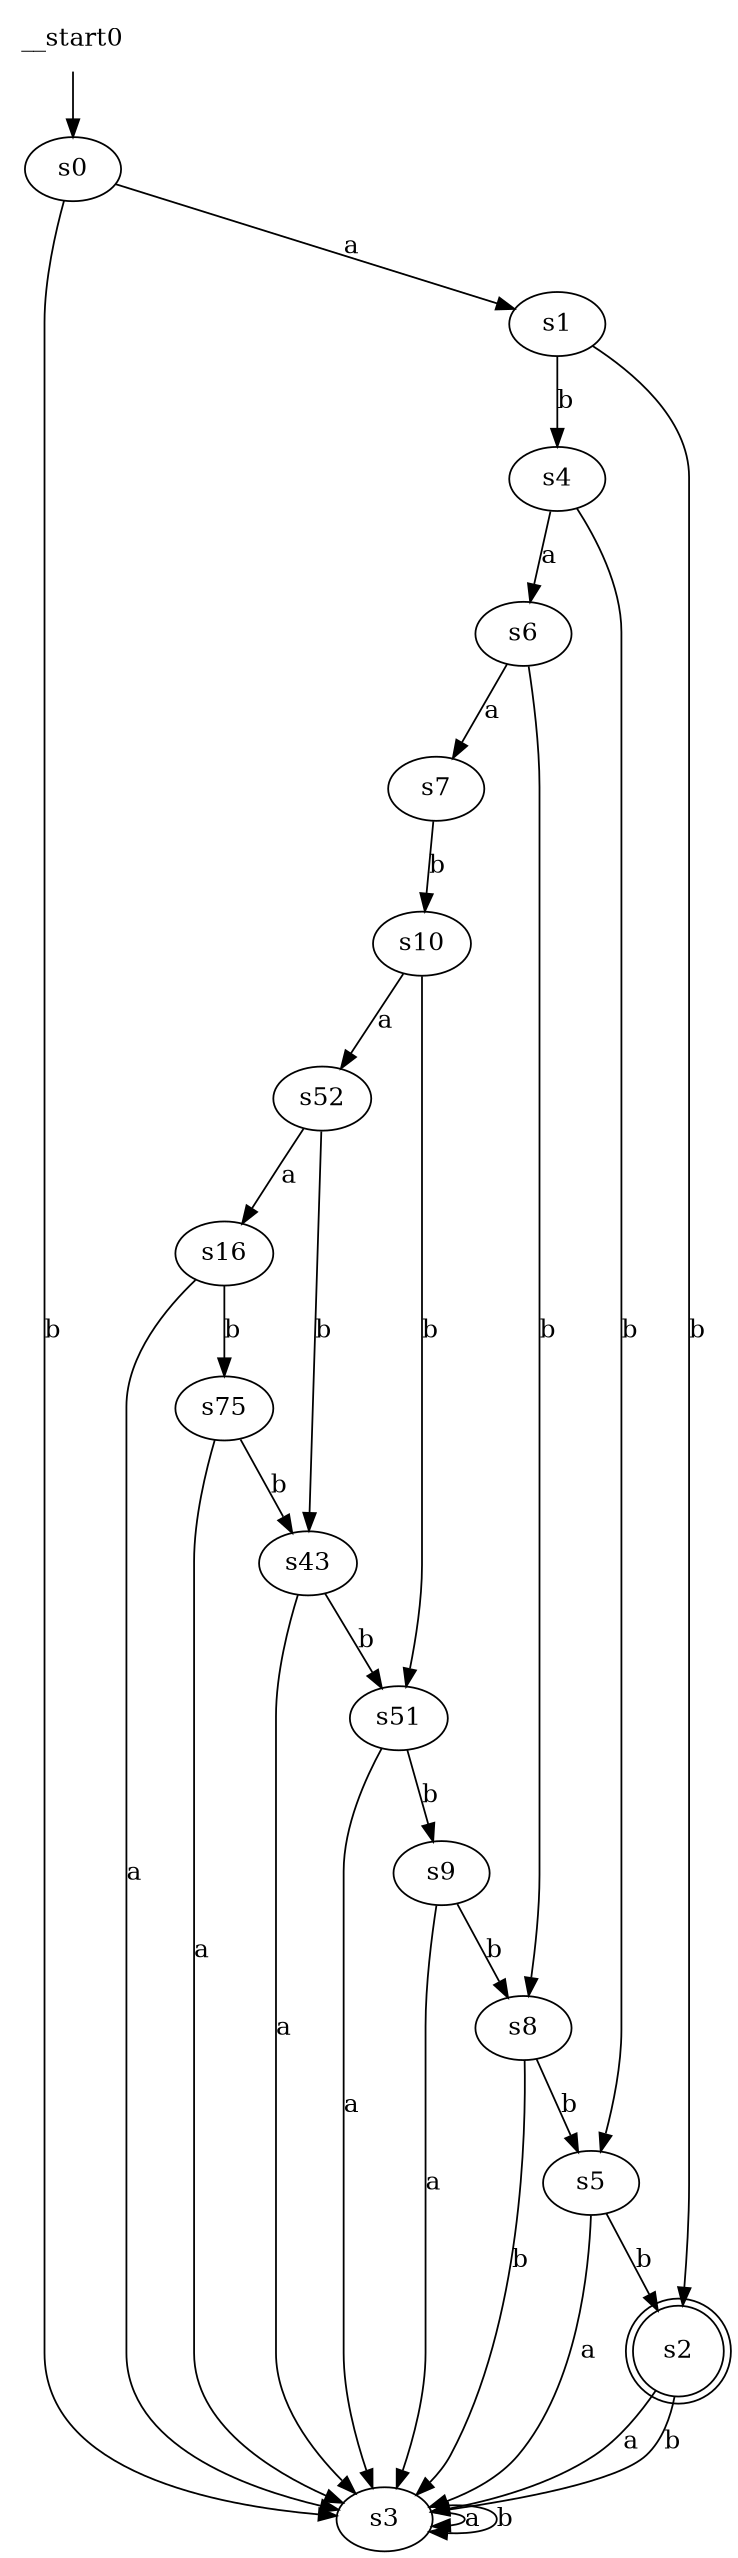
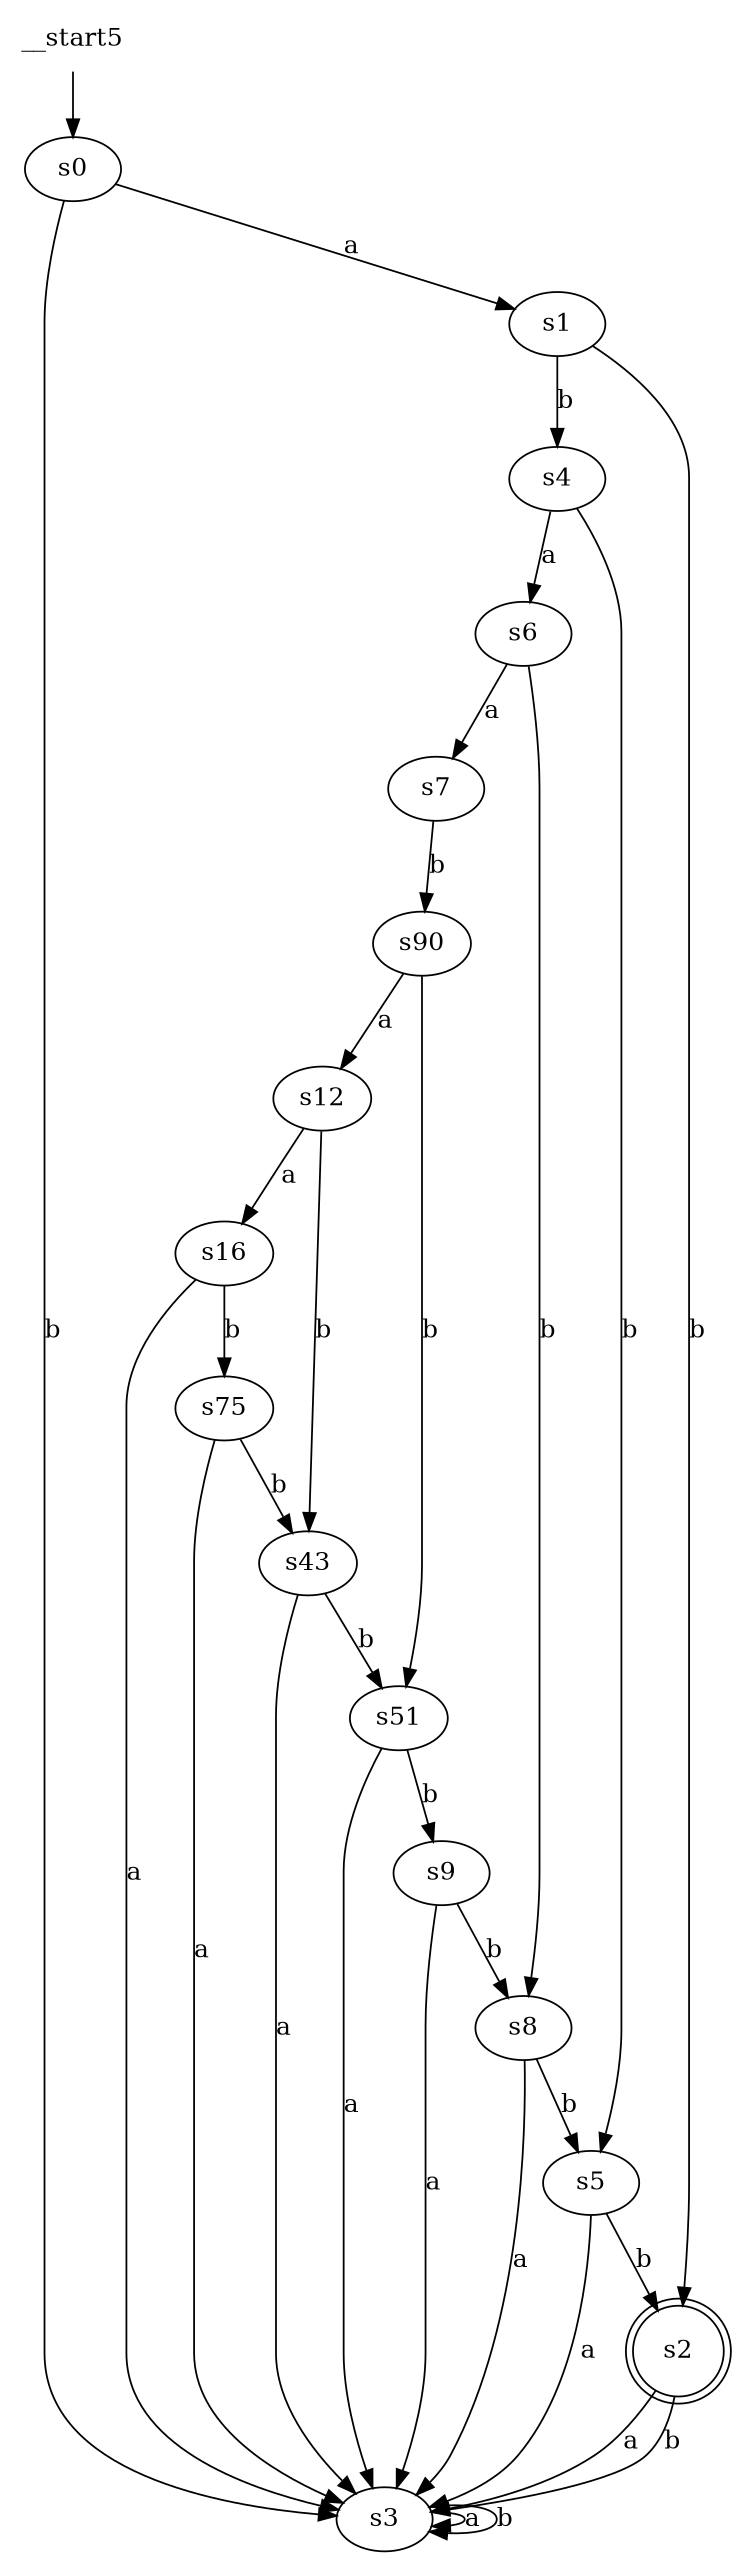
node "__start0": label "__start0" -> "__start5"
node "s10": label "s10" -> "s90"
node "s52": label "s52" -> "s12"
edge "s8" -> "s3": label "b" -> "a"
